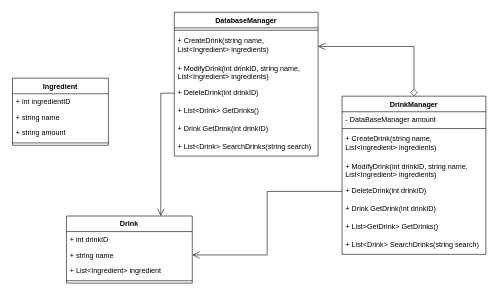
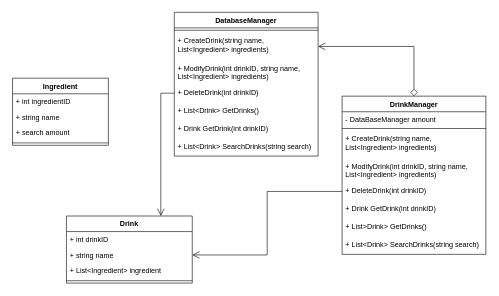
node "+ string amount": label "+ string amount" -> "+ search amount"
node "+ List>GetDrink> GetDrinks()": label "+ List>GetDrink> GetDrinks()" -> "+ List>Drink> GetDrinks()"
